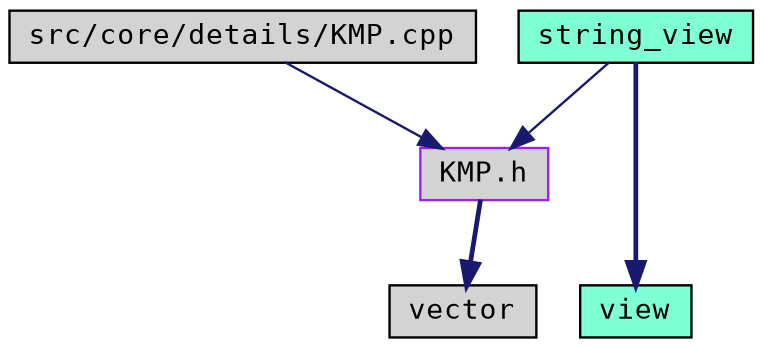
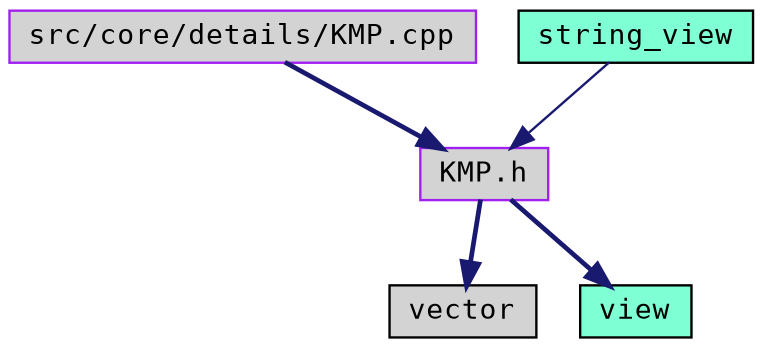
node "src/core/details/KMP.cpp": color black -> purple
edge "src/core/details/KMP.cpp" -> "KMP.h": style solid -> bold
edge "string_view" -> "view": now "KMP.h" -> "view"
